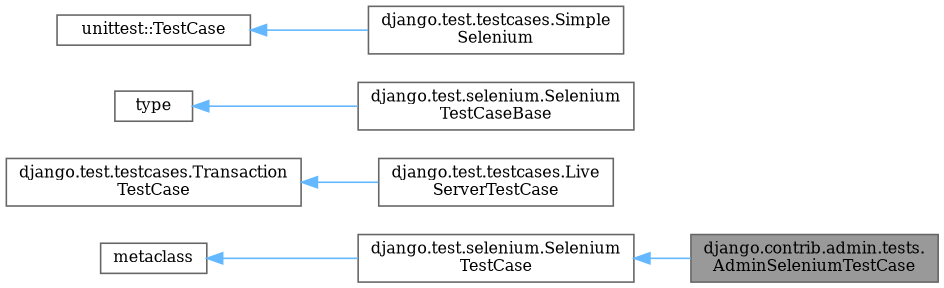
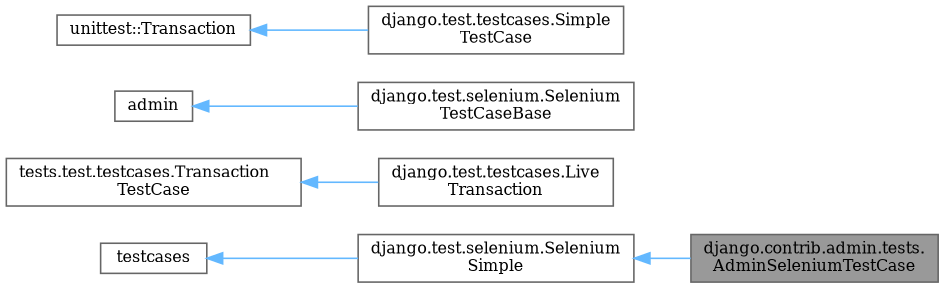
node "unittest::TestCase": label "unittest::TestCase" -> "unittest::Transaction"
node "django.test.testcases.Simple Selenium": label "django.test.testcases.Simple Selenium" -> "django.test.testcases.Simple TestCase"
node "type": label "type" -> "admin"
node "django.test.testcases.Transaction TestCase": label "django.test.testcases.Transaction TestCase" -> "tests.test.testcases.Transaction TestCase"
node "django.test.testcases.Live ServerTestCase": label "django.test.testcases.Live ServerTestCase" -> "django.test.testcases.Live Transaction"
node "metaclass": label "metaclass" -> "testcases"
node "django.test.selenium.Selenium TestCase": label "django.test.selenium.Selenium TestCase" -> "django.test.selenium.Selenium Simple"
